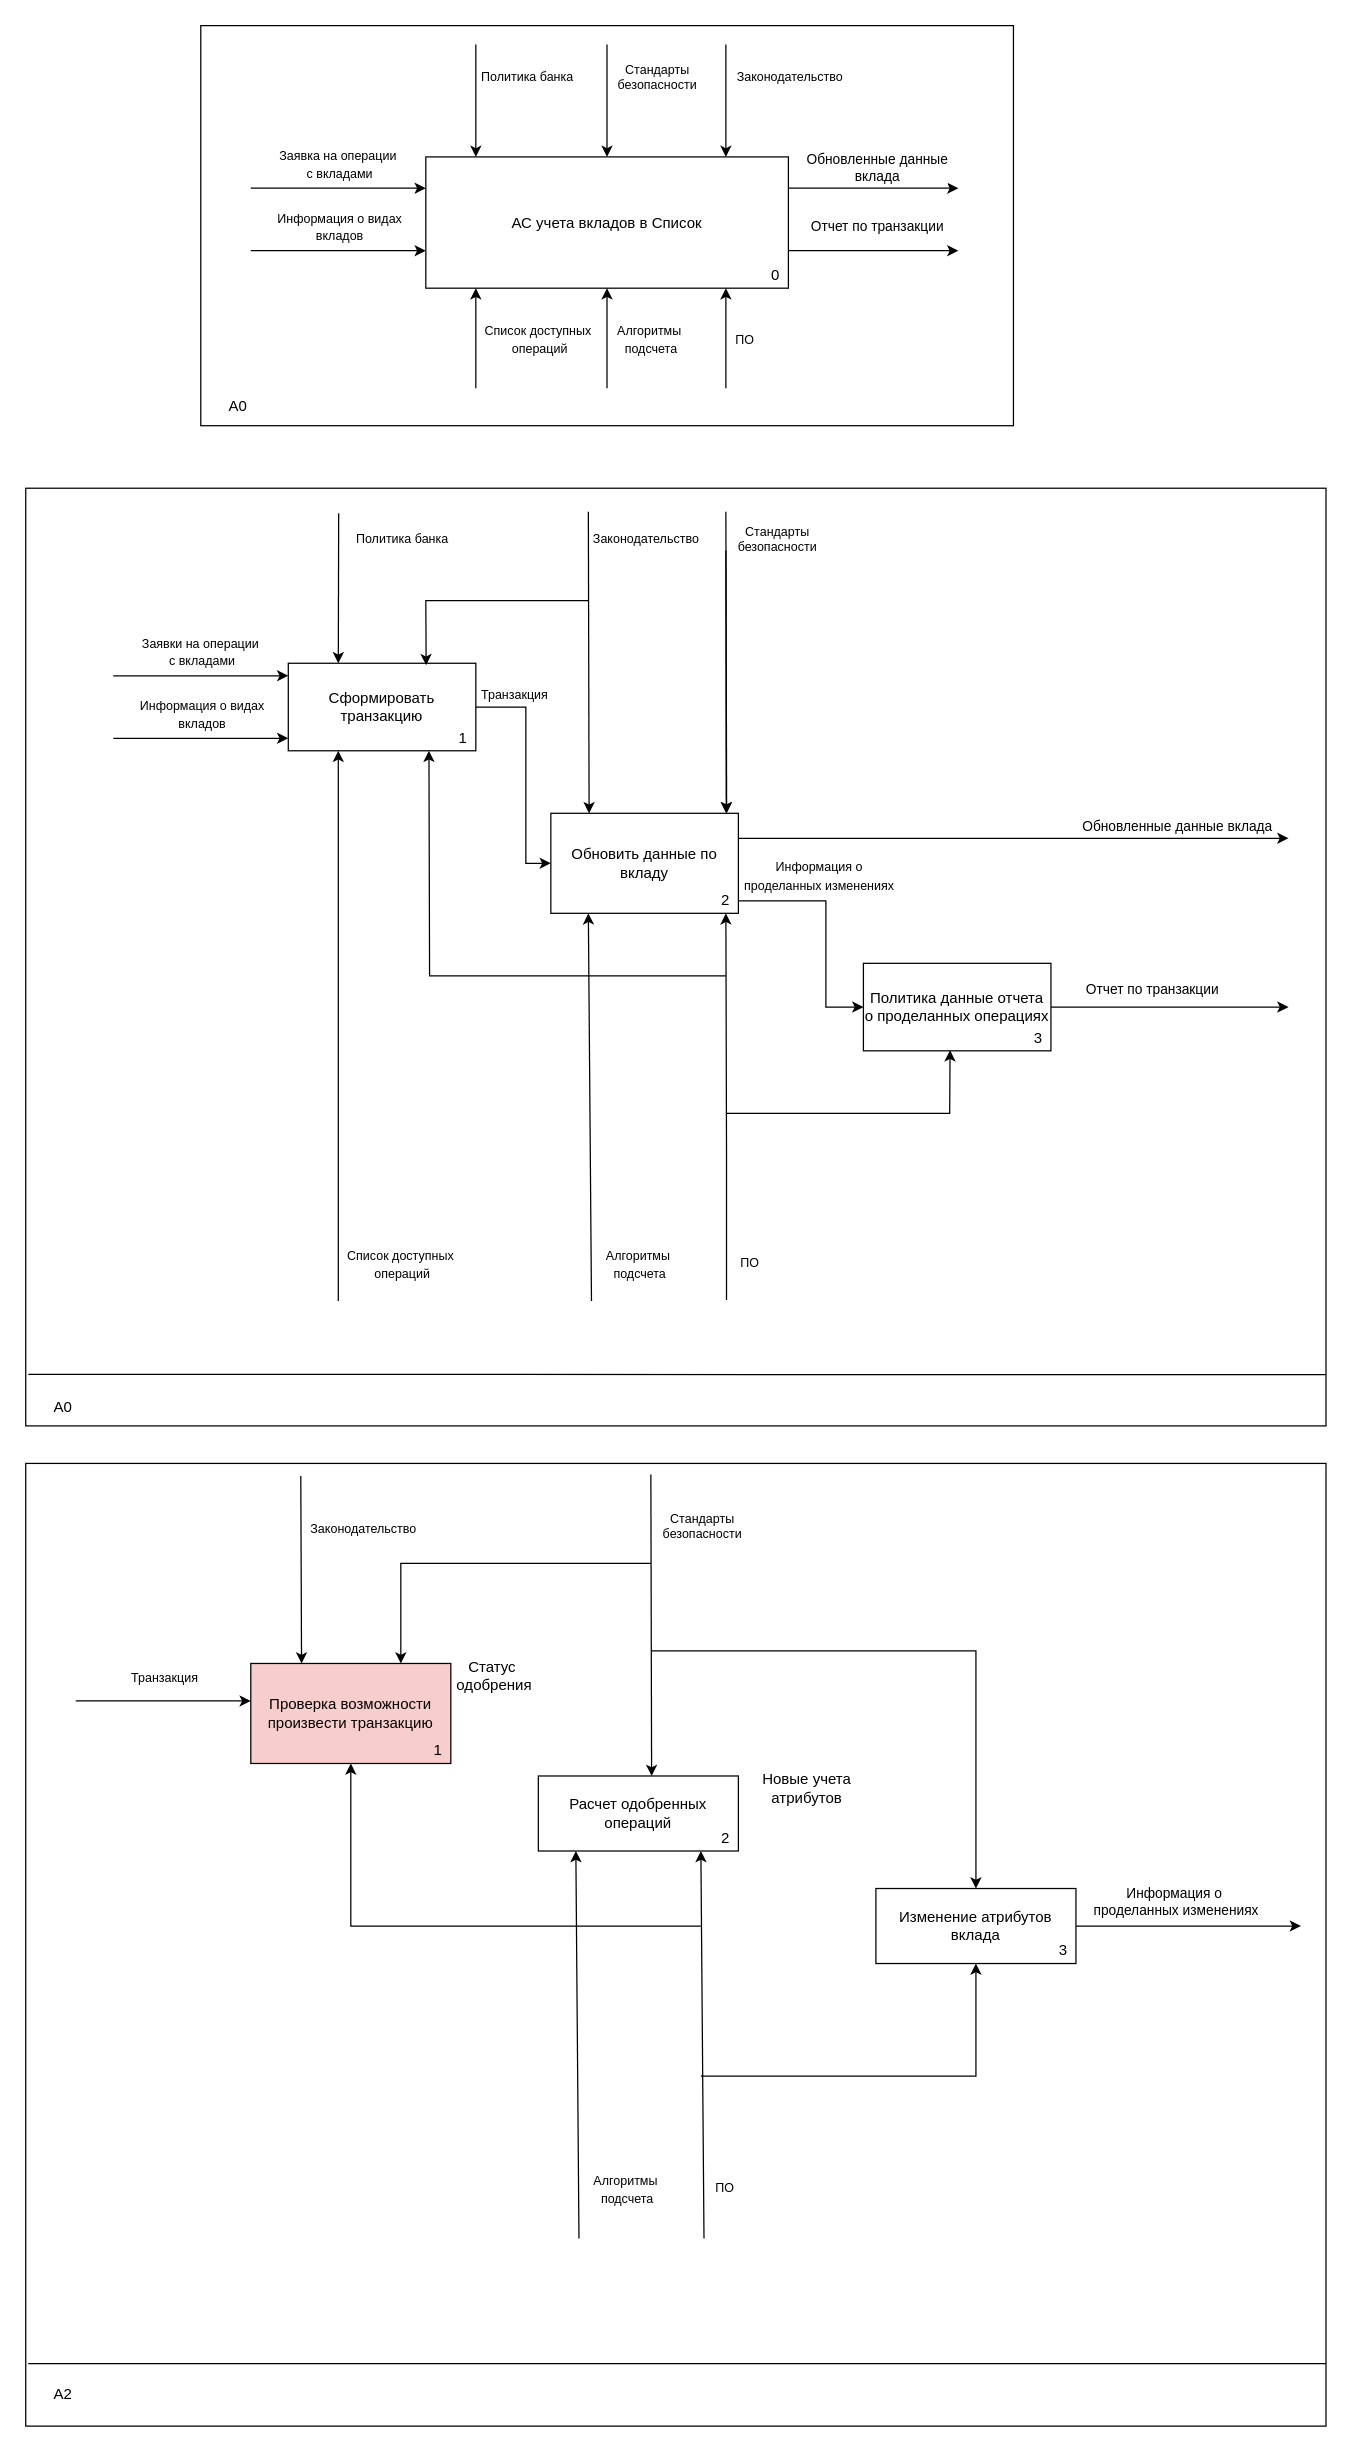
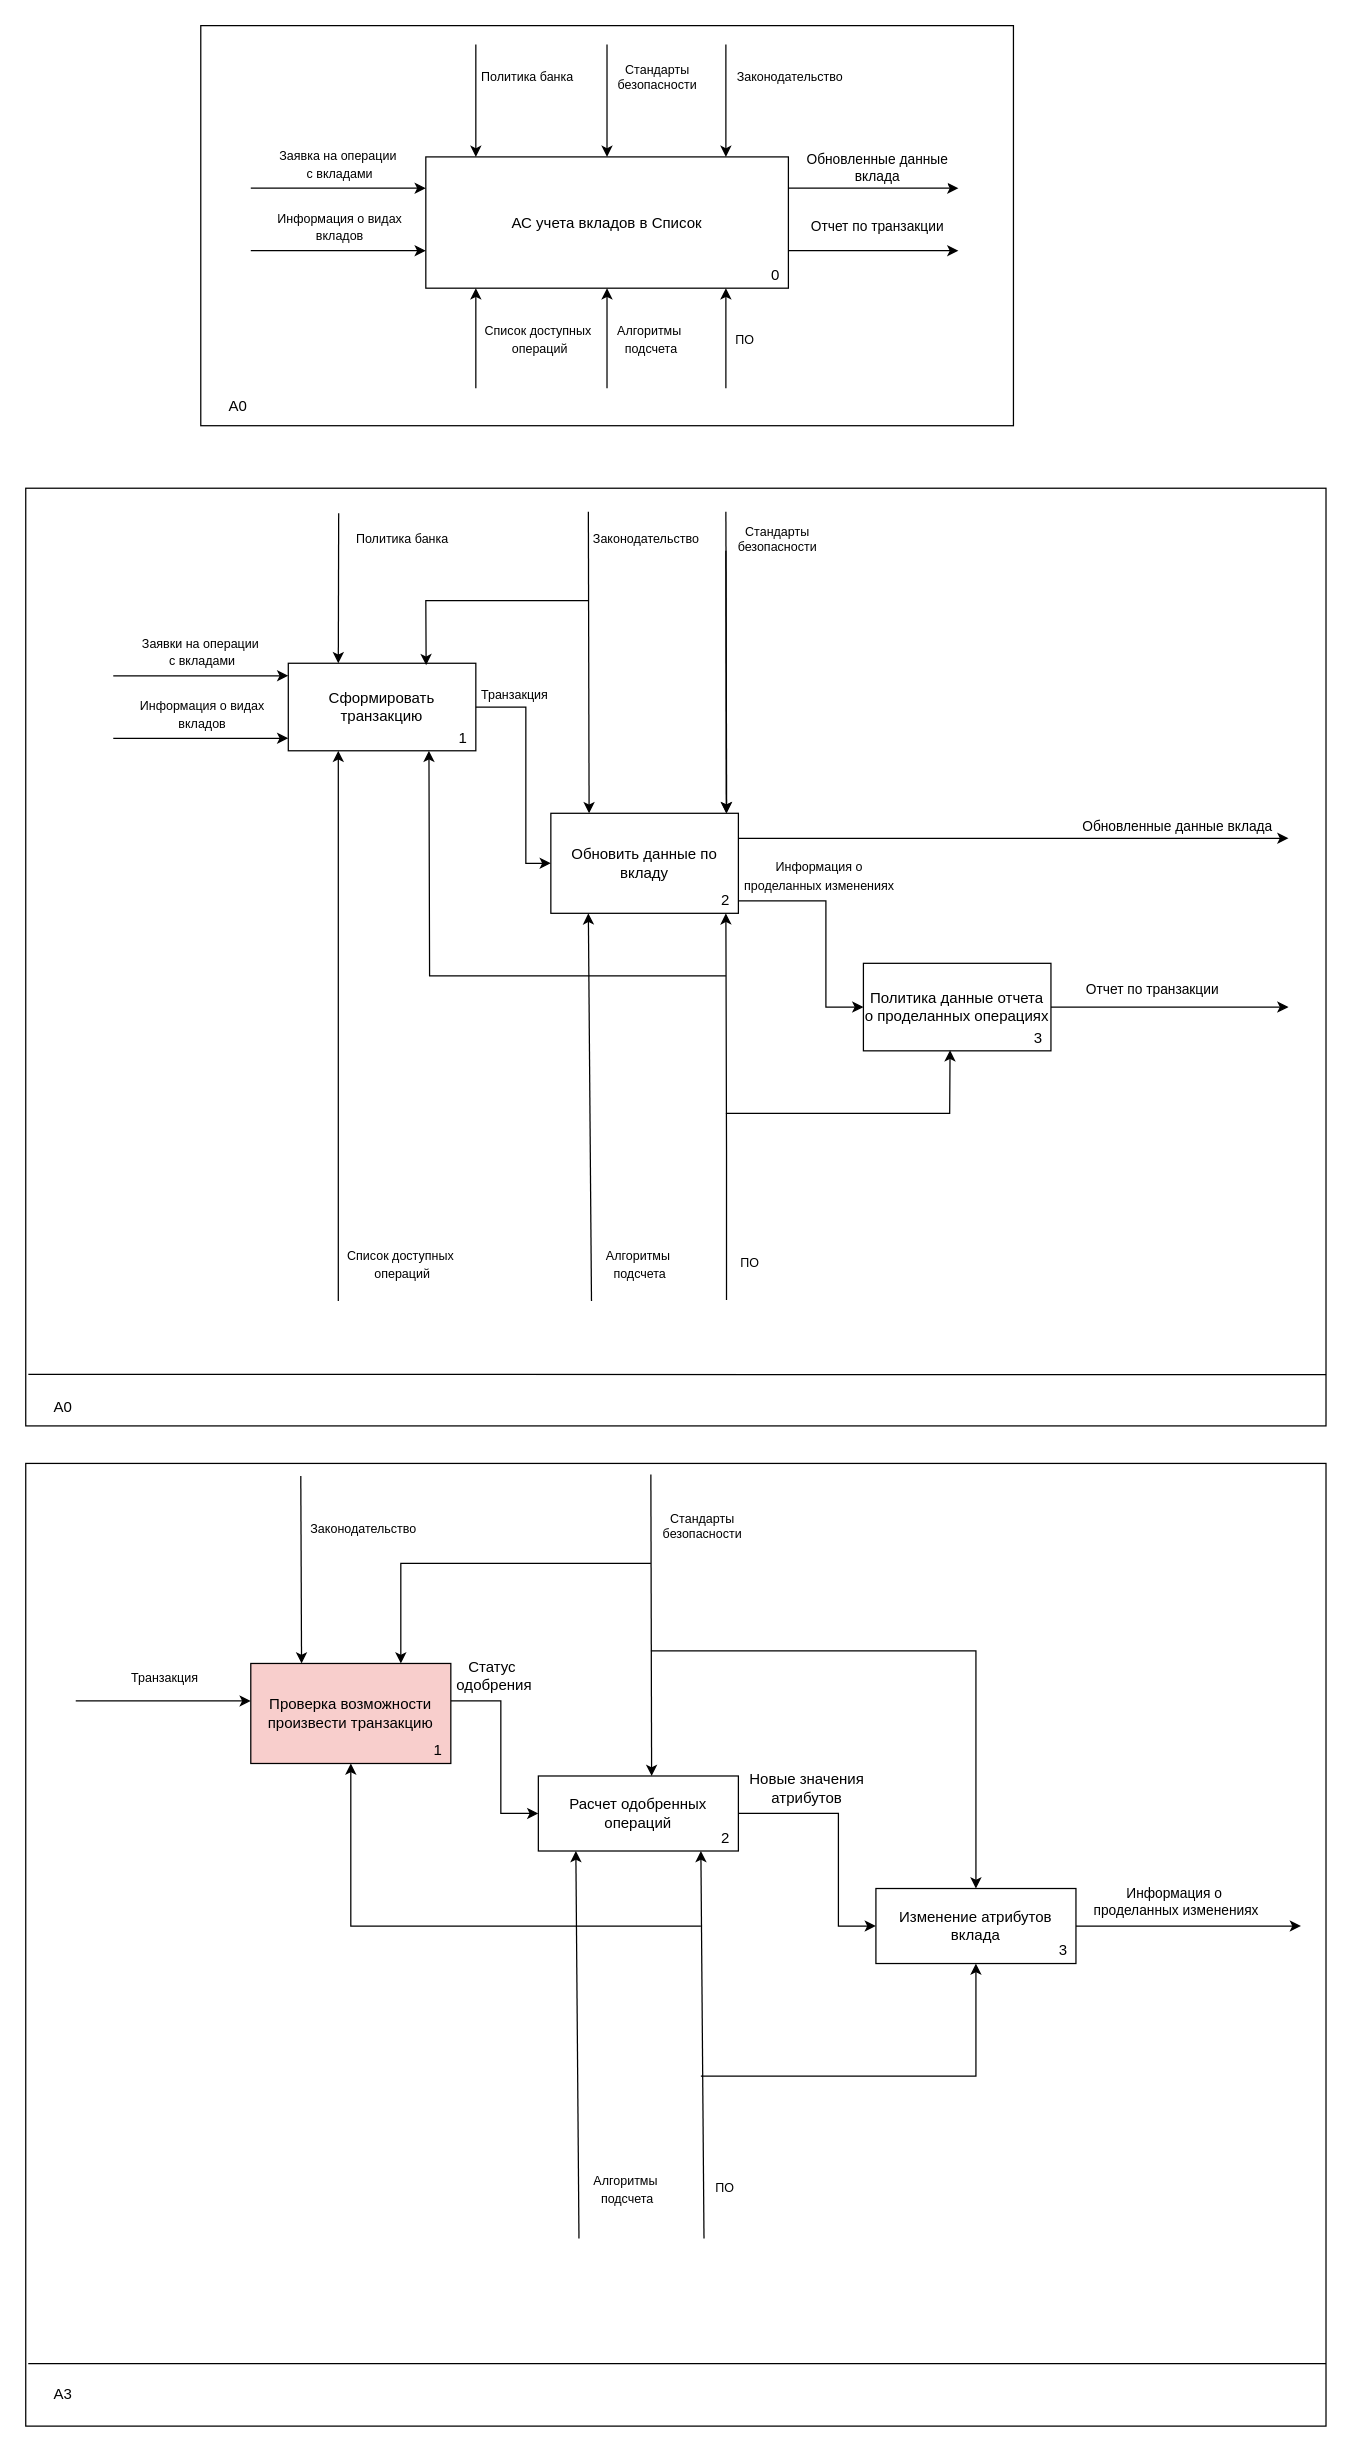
edge "Проверка возможности произвести транзакцию" -> "Расчет одобренных операций": added
node "Новые учета атрибутов": label "Новые учета атрибутов" -> "Новые значения атрибутов"
edge "Расчет одобренных операций" -> "Изменение атрибутов вклада": added
node "А2": label "А2" -> "А3"
